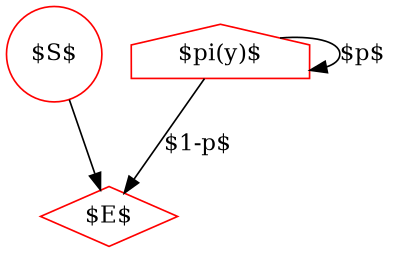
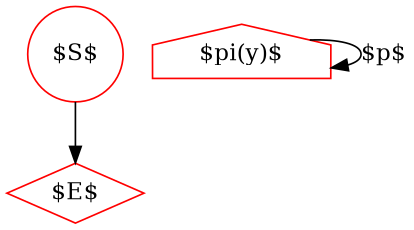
edge "$pi(y)$" -> "$E$": removed, label "$1-p$"
